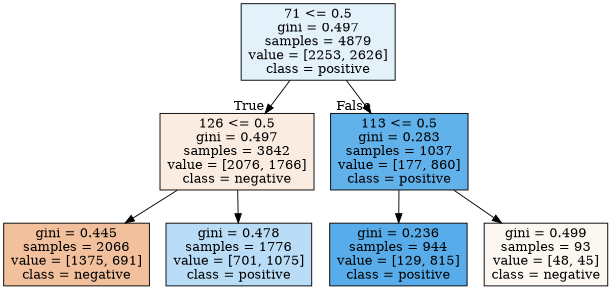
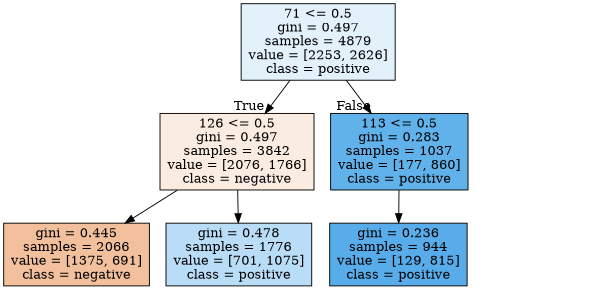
node "gini = 0.499 samples = 93 value = [48, 45] class = negative": removed
